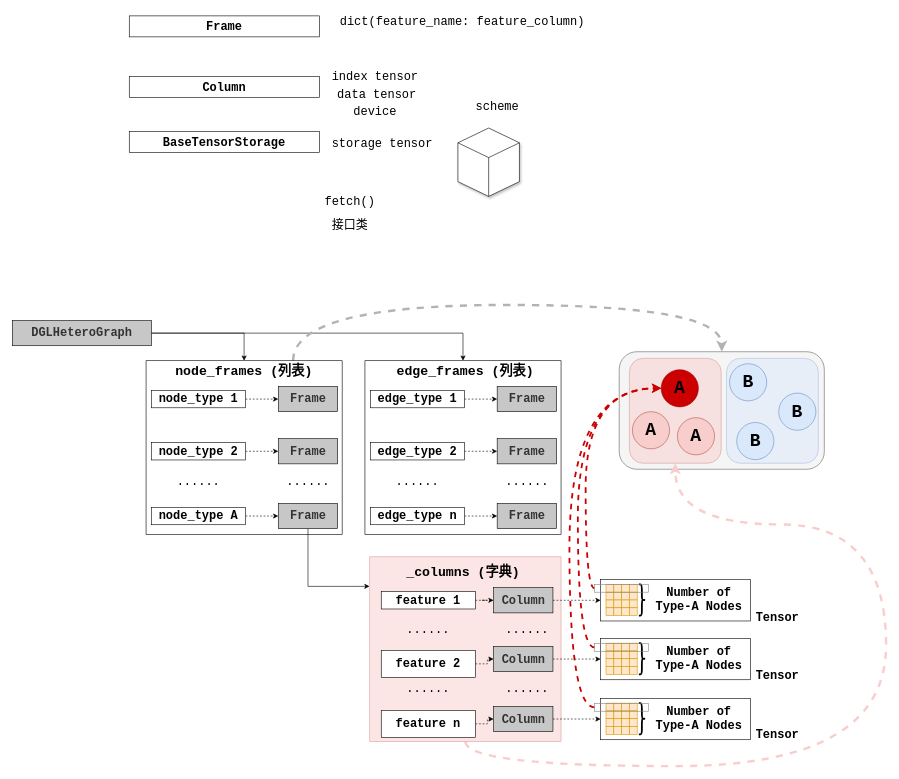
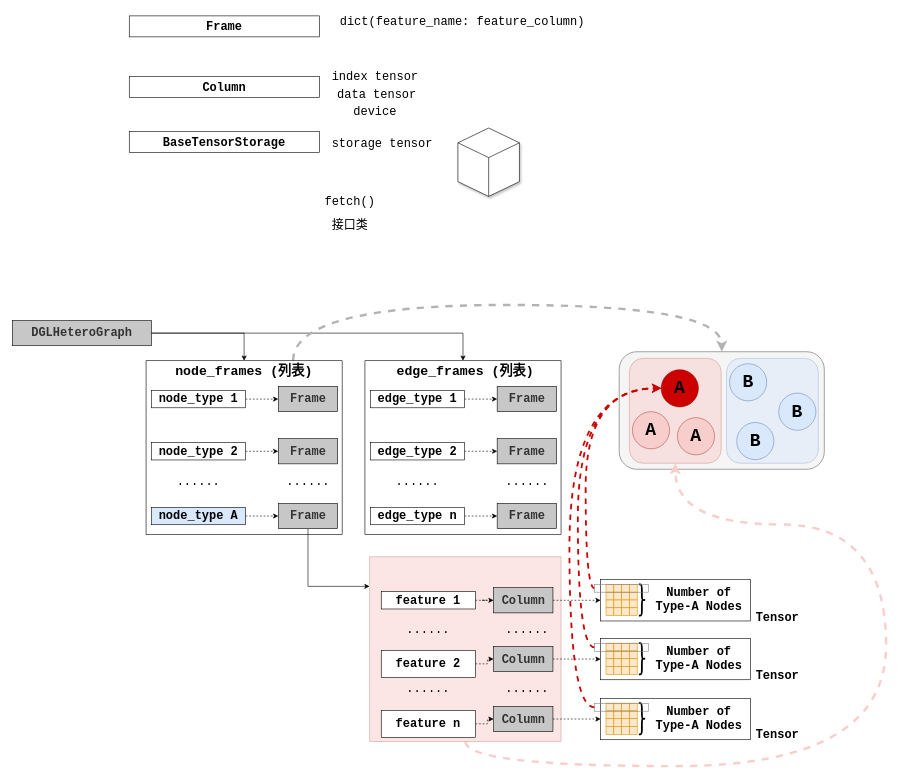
node "scheme": removed
node "node_type A": fillcolor #ffffff -> #dae8fc
node "_columns (字典)": removed
